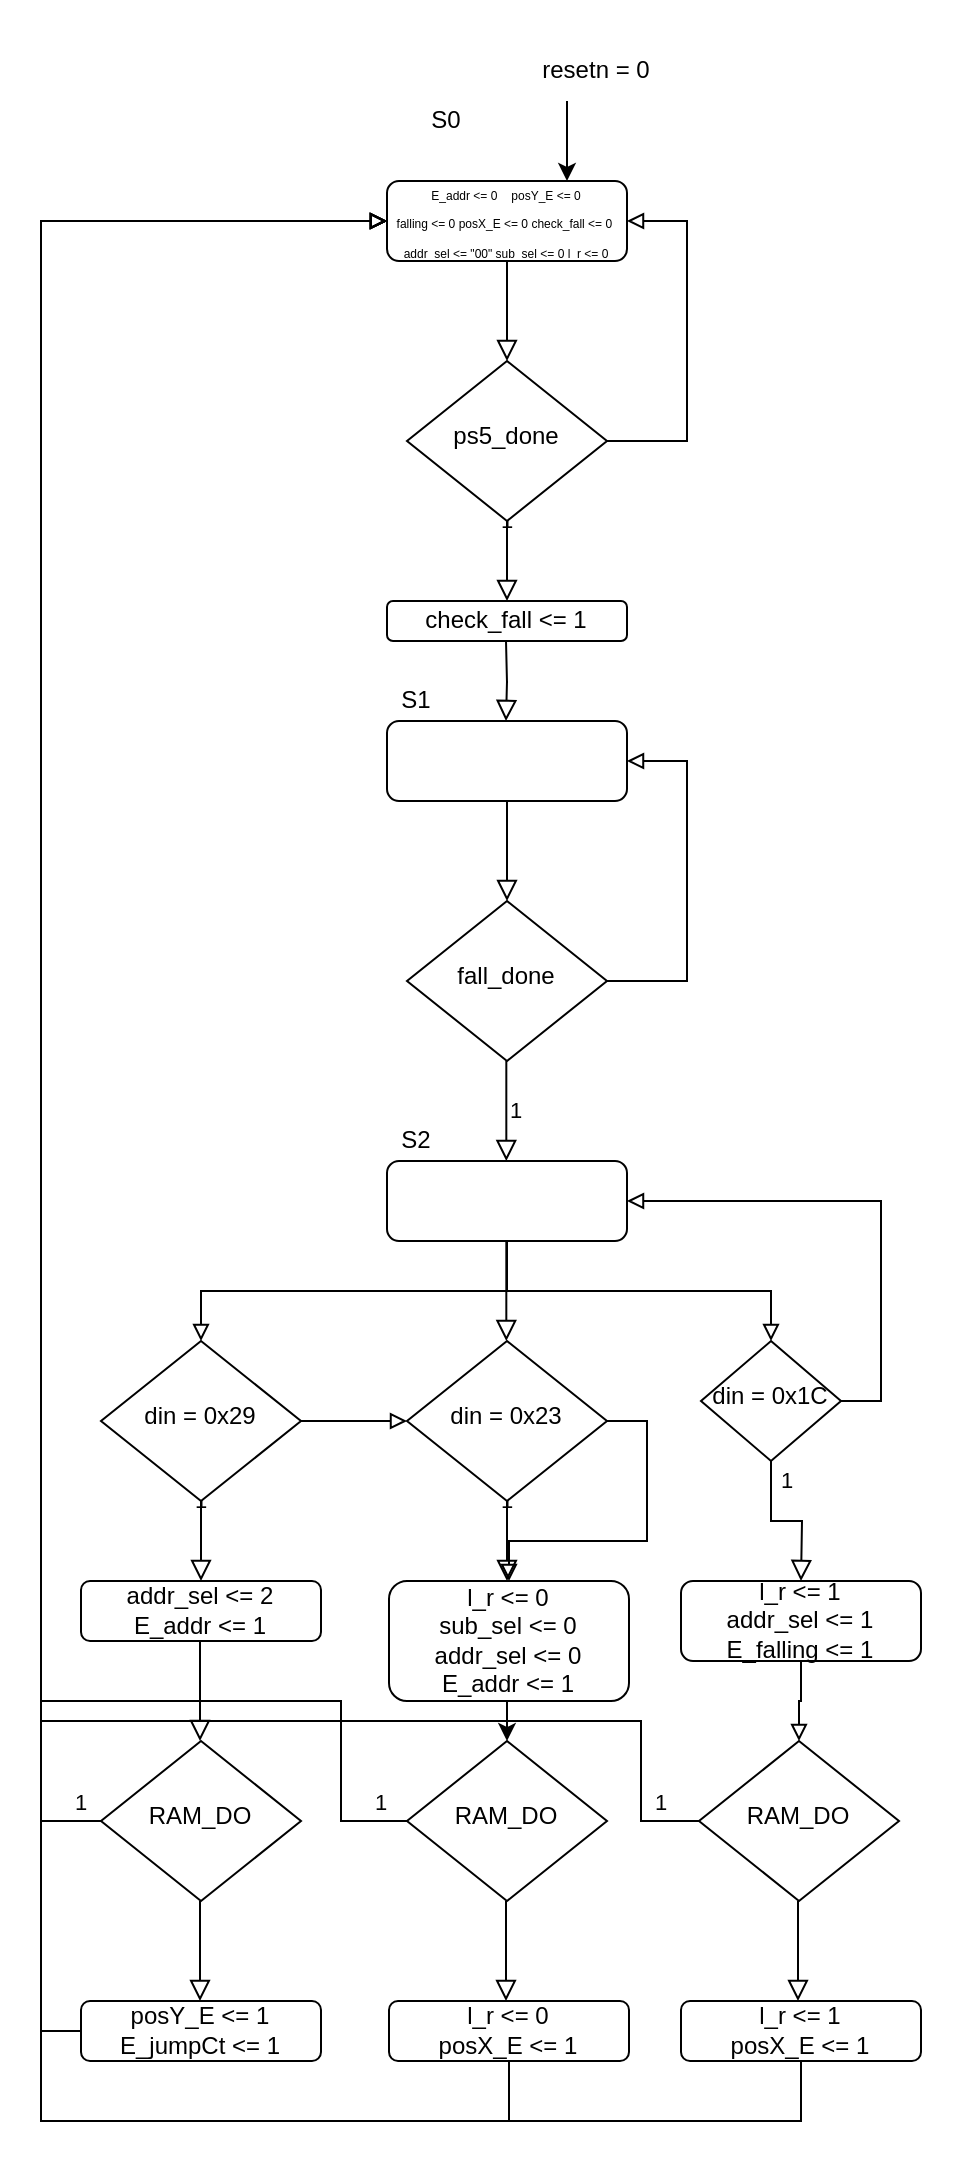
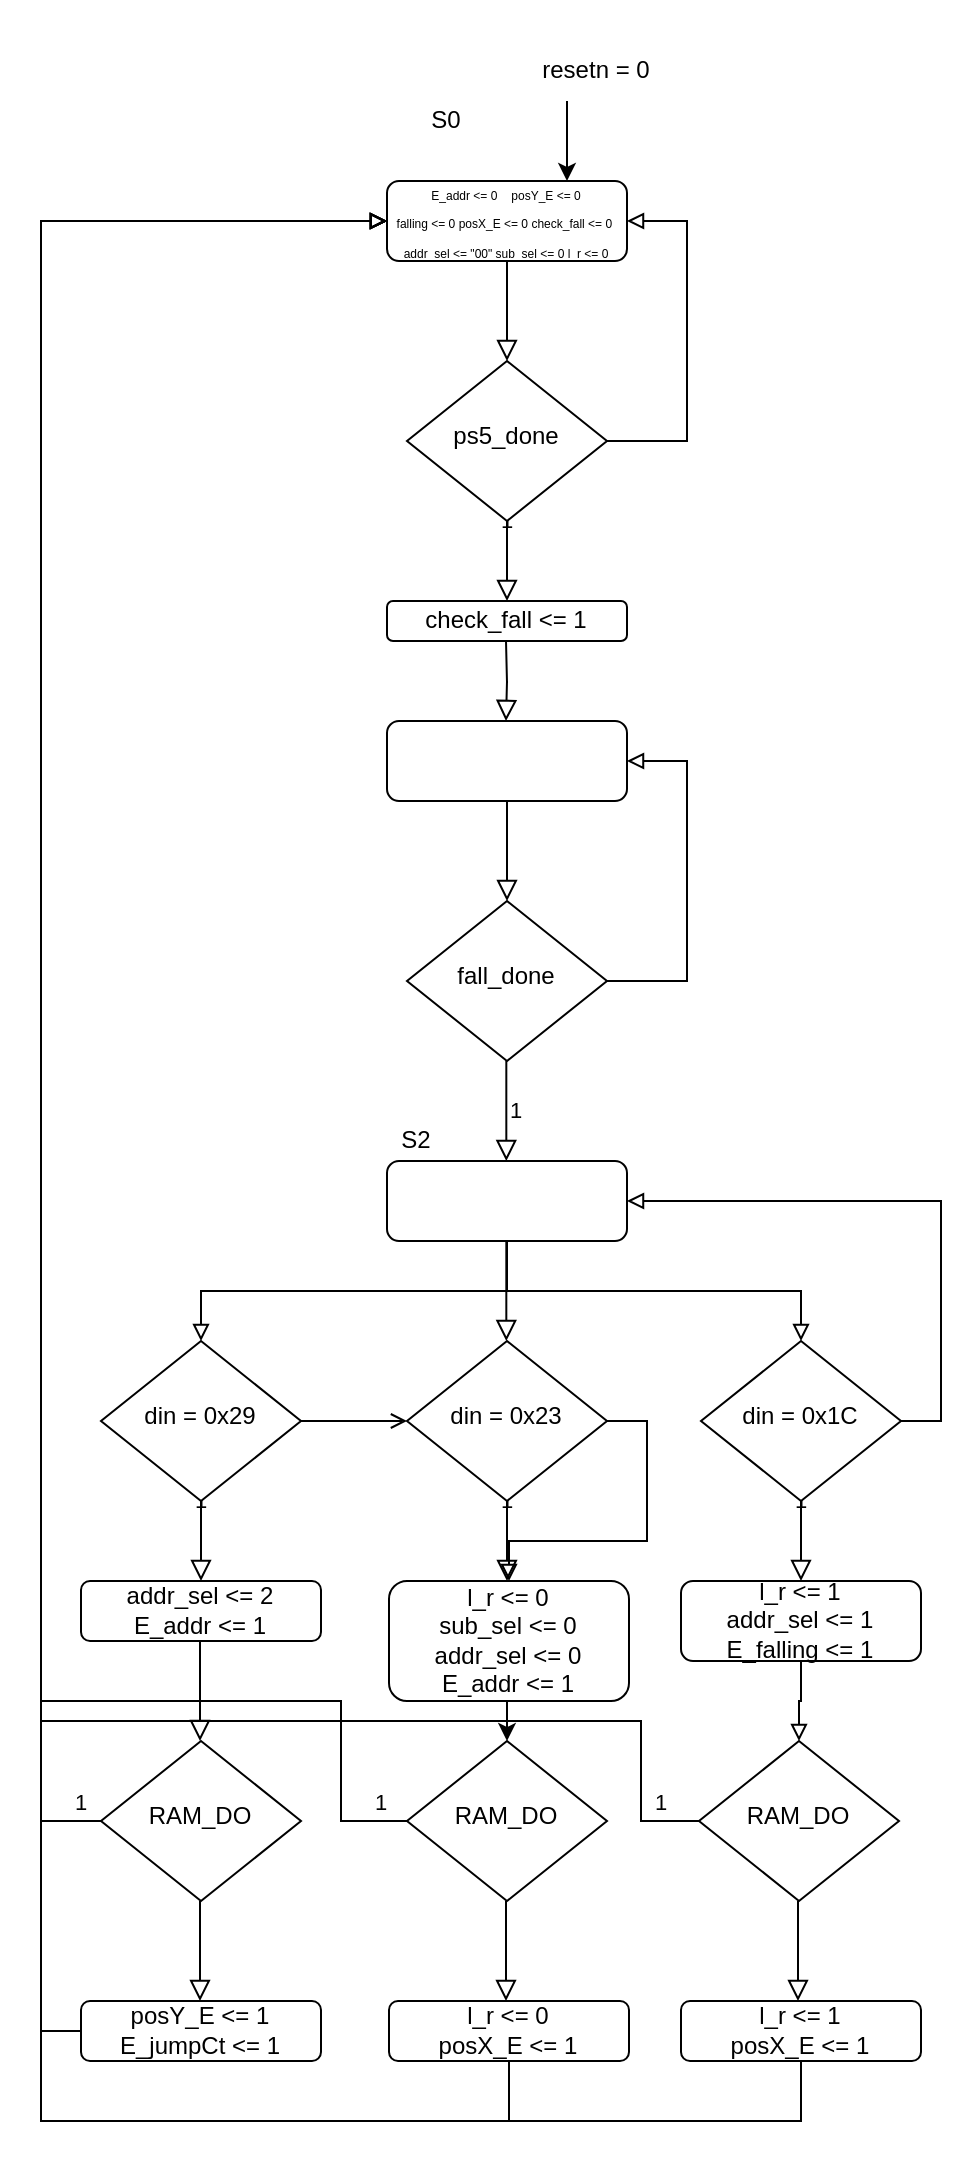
node "S1": removed
node "din = 0x1C": size 140x120 -> 200x160
edge "din = 0x29" -> "din = 0x23": arrowhead block -> open
